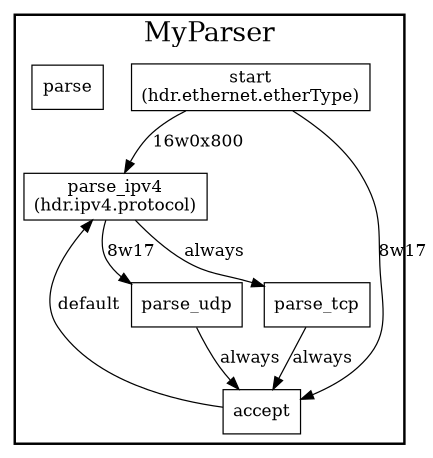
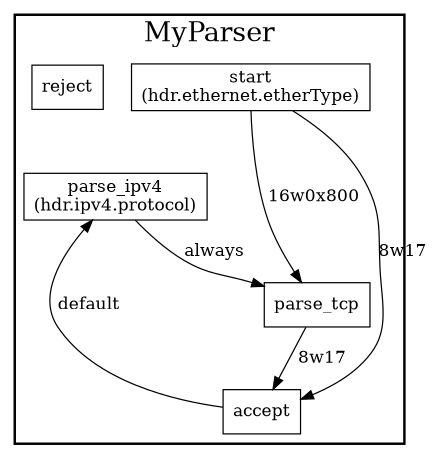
node "parse": label "parse" -> "reject"
edge "start (hdr.ethernet.etherType)" -> "parse_ipv4 (hdr.ipv4.protocol)": now "start (hdr.ethernet.etherType)" -> "parse_tcp"
node "parse_udp": removed
edge "parse_tcp" -> "accept": label "always" -> "8w17"
